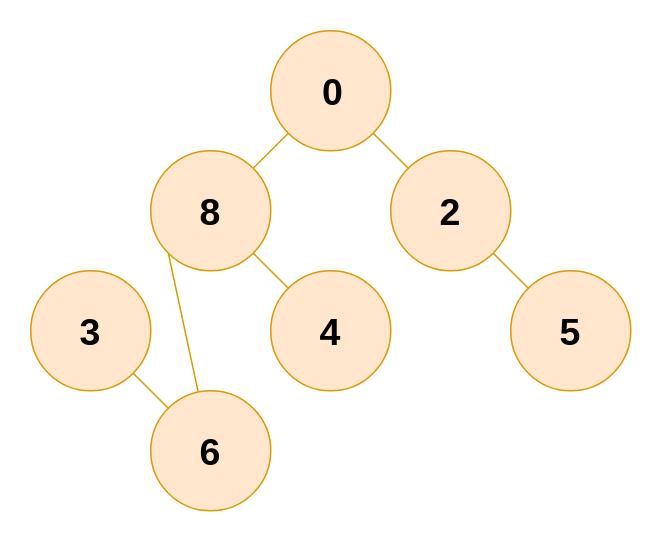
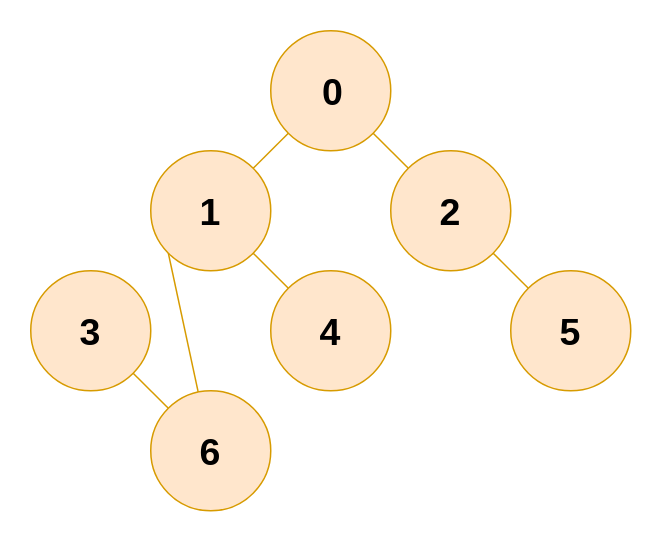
node "8": label "8" -> "1"
